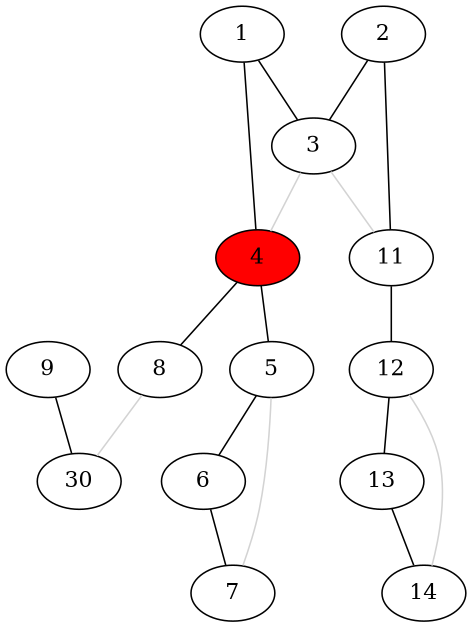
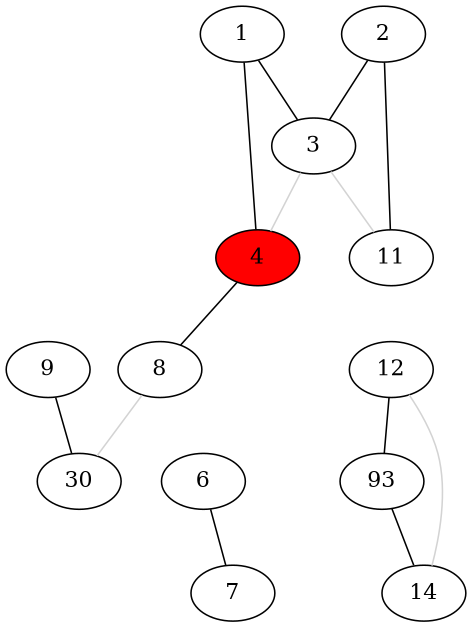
edge "11" -- "12": removed
node "5": removed
node "13": label "13" -> "93"
